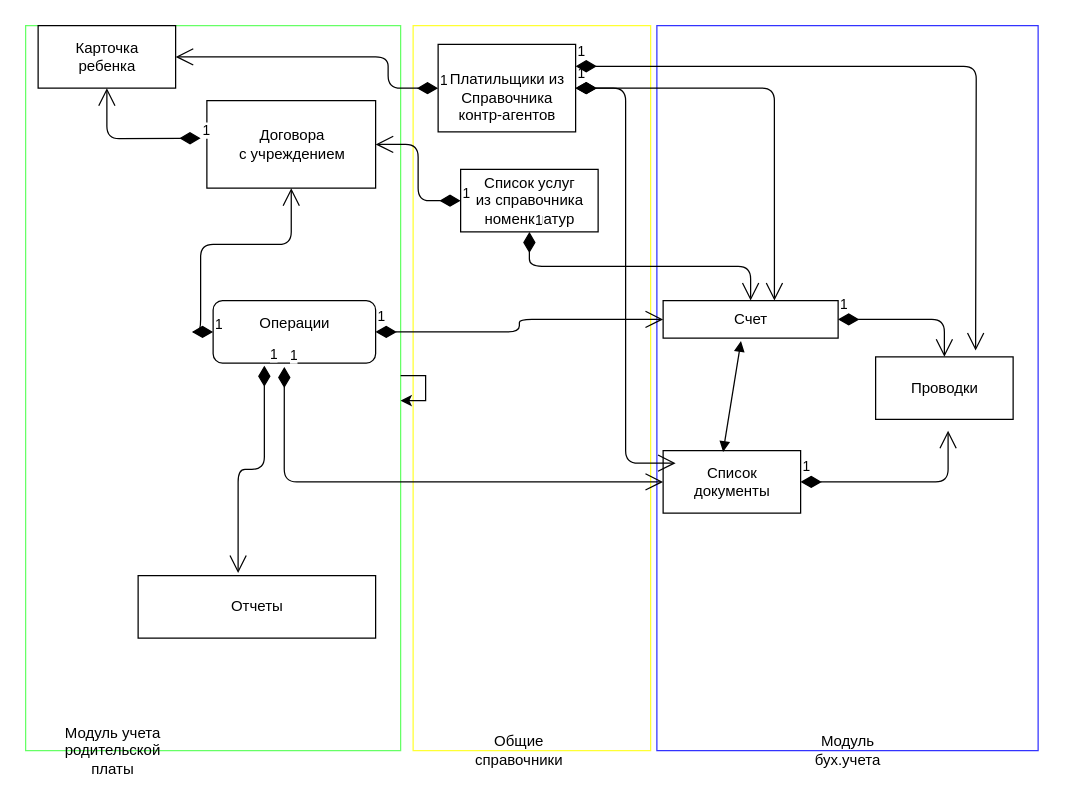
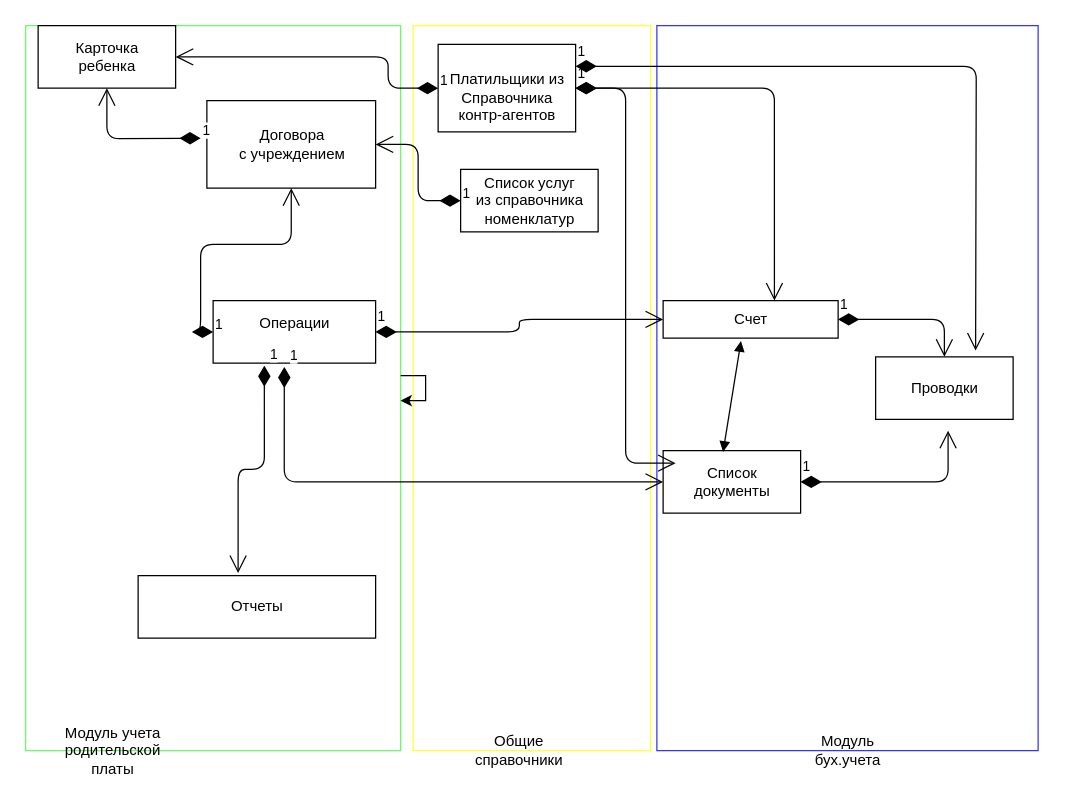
edge "Список услуг из справочника номенклатур" -- "Счет": removed, label "1"
node "Операции": shape rounded rectangle -> rectangle
